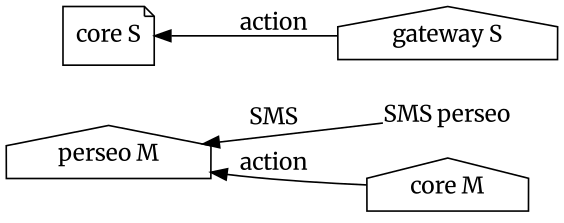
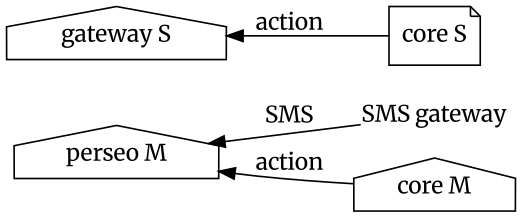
edge "gateway S" -> "core S": reversed
node "SMS perseo": label "SMS perseo" -> "SMS gateway"
